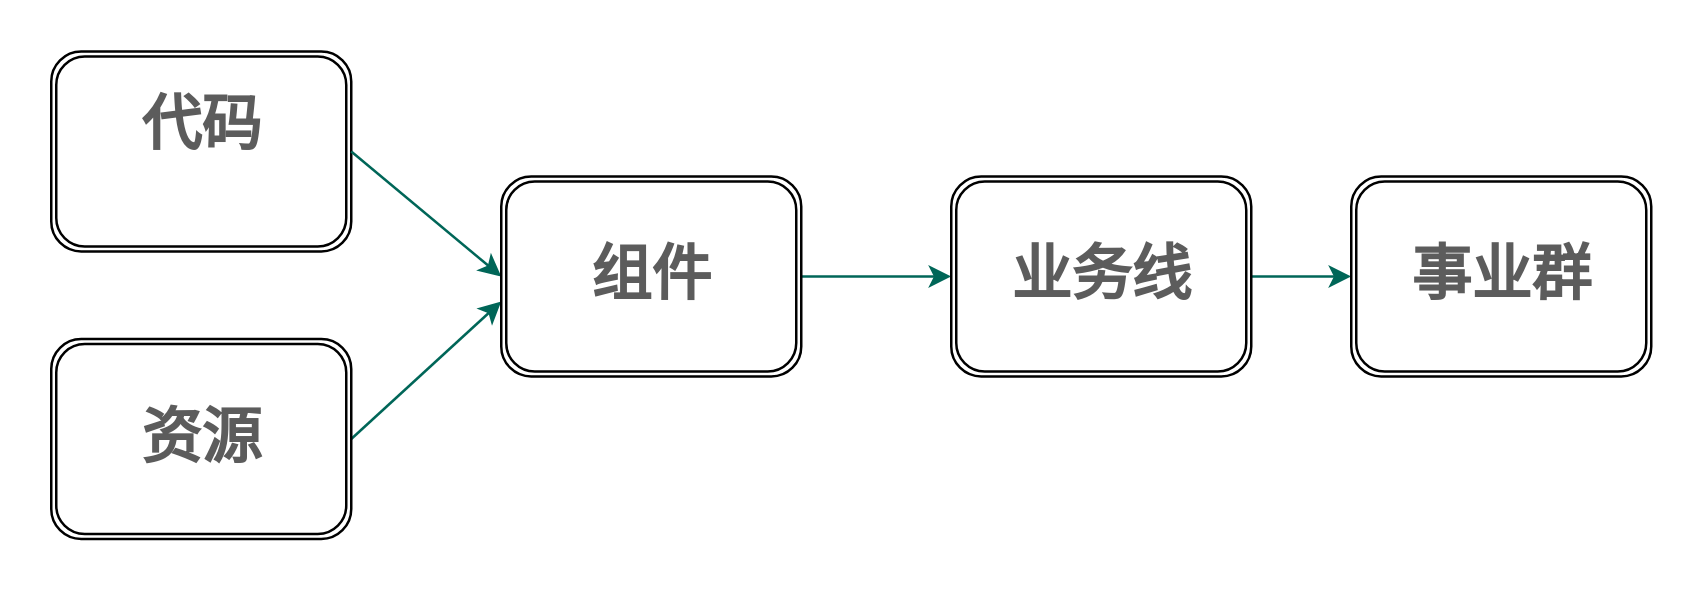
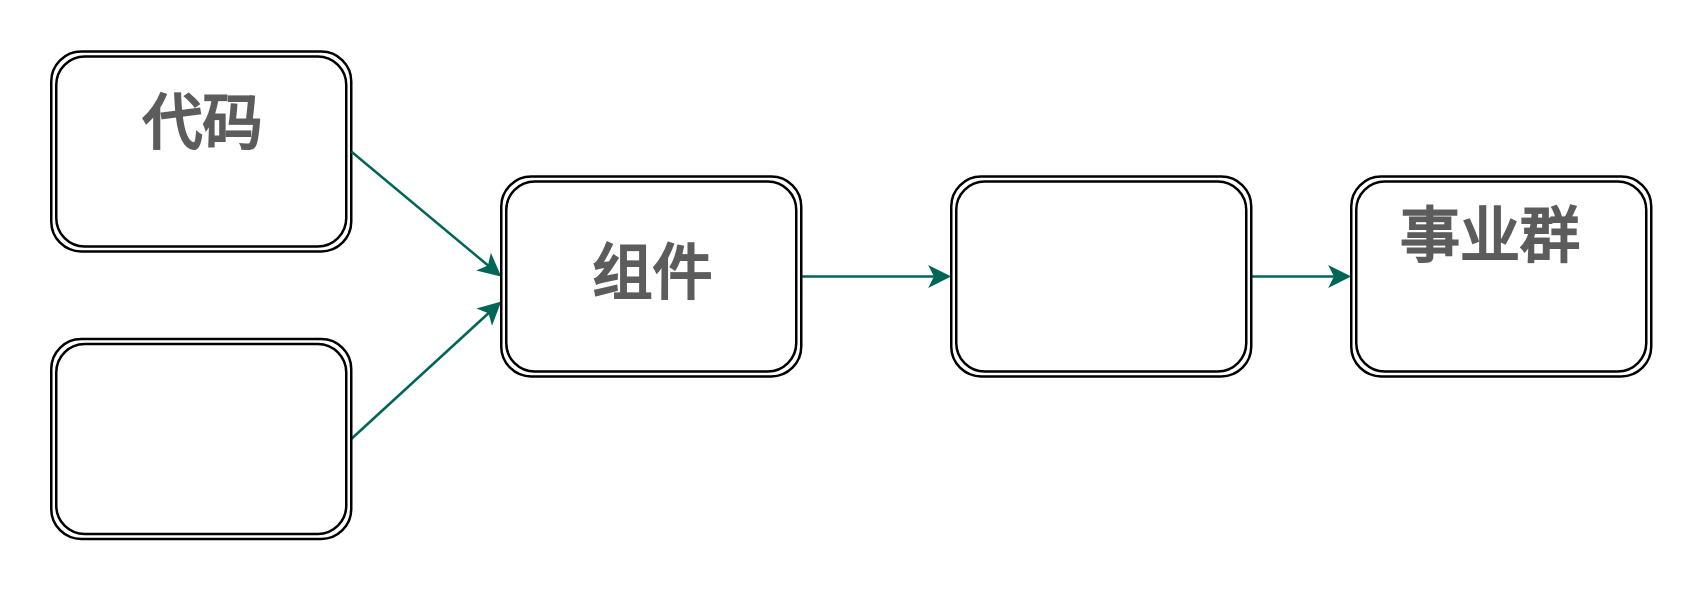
node "业务线": removed
node "事业群": moved (1501, 276) -> (1489, 239)
node "资源": removed
